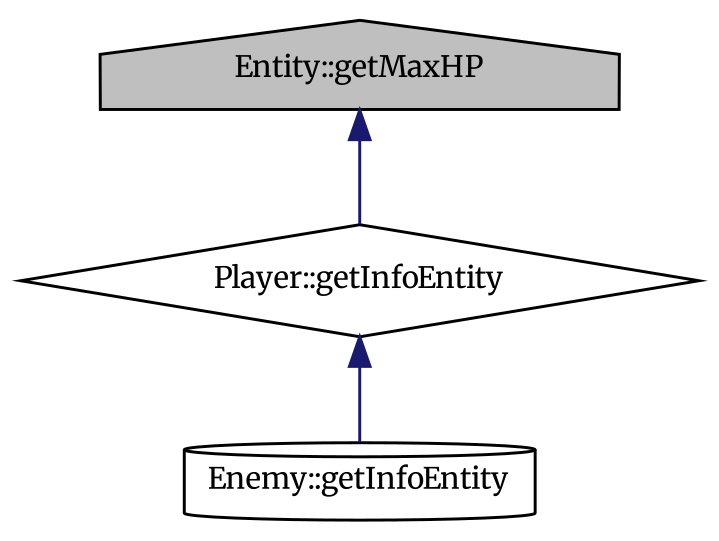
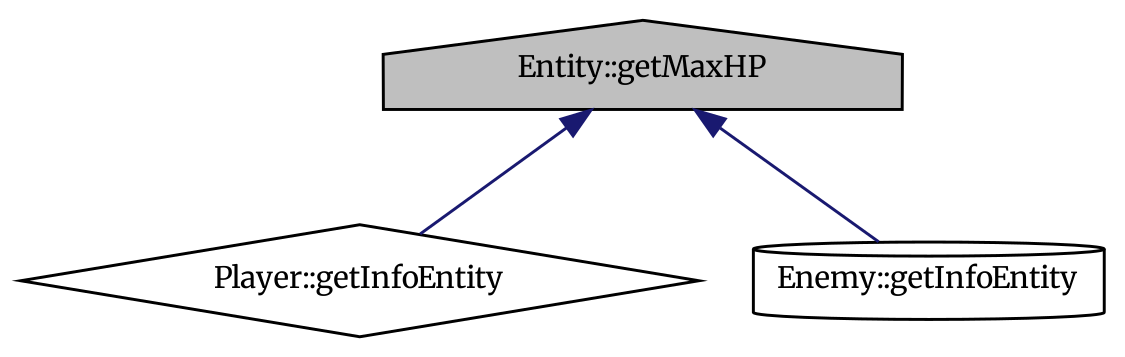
edge "Enemy::getInfoEntity" -> "Player::getInfoEntity": now "Enemy::getInfoEntity" -> "Entity::getMaxHP"
